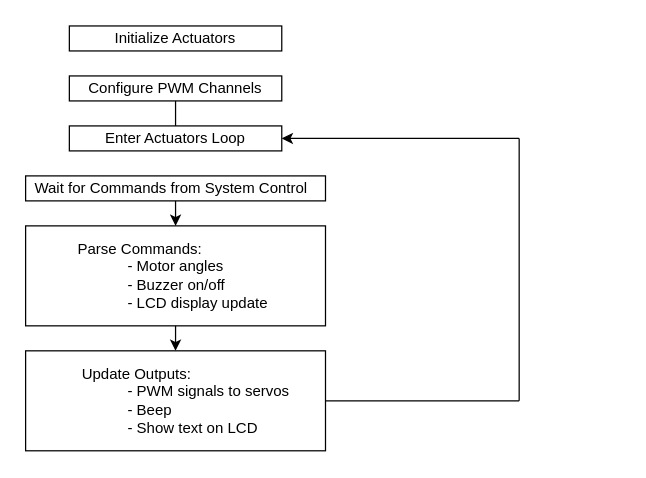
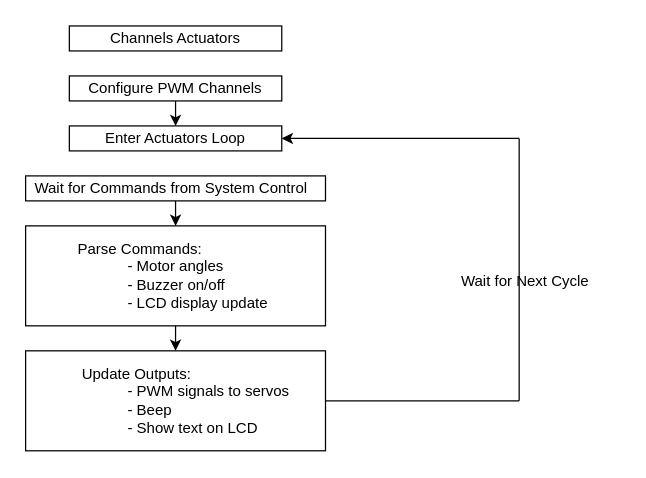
node "Initialize Actuators": label "Initialize Actuators" -> "Channels Actuators"
edge "Configure PWM Channels" -- "Enter Actuators Loop": arrowhead none -> classic
node "Wait for Next Cycle": added
